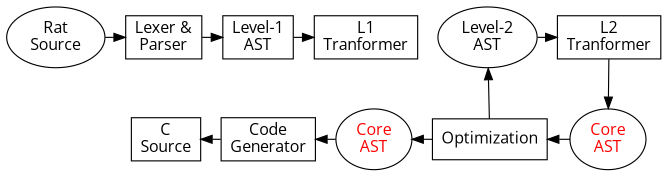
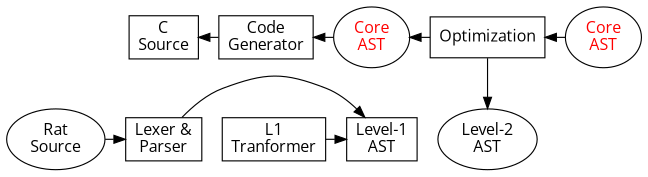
edge "Level-1 AST" -> "L1 Tranformer": reversed
node "L2 Tranformer": removed
